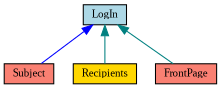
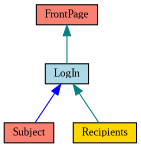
edge "FrontPage" -> "LogIn": reversed
